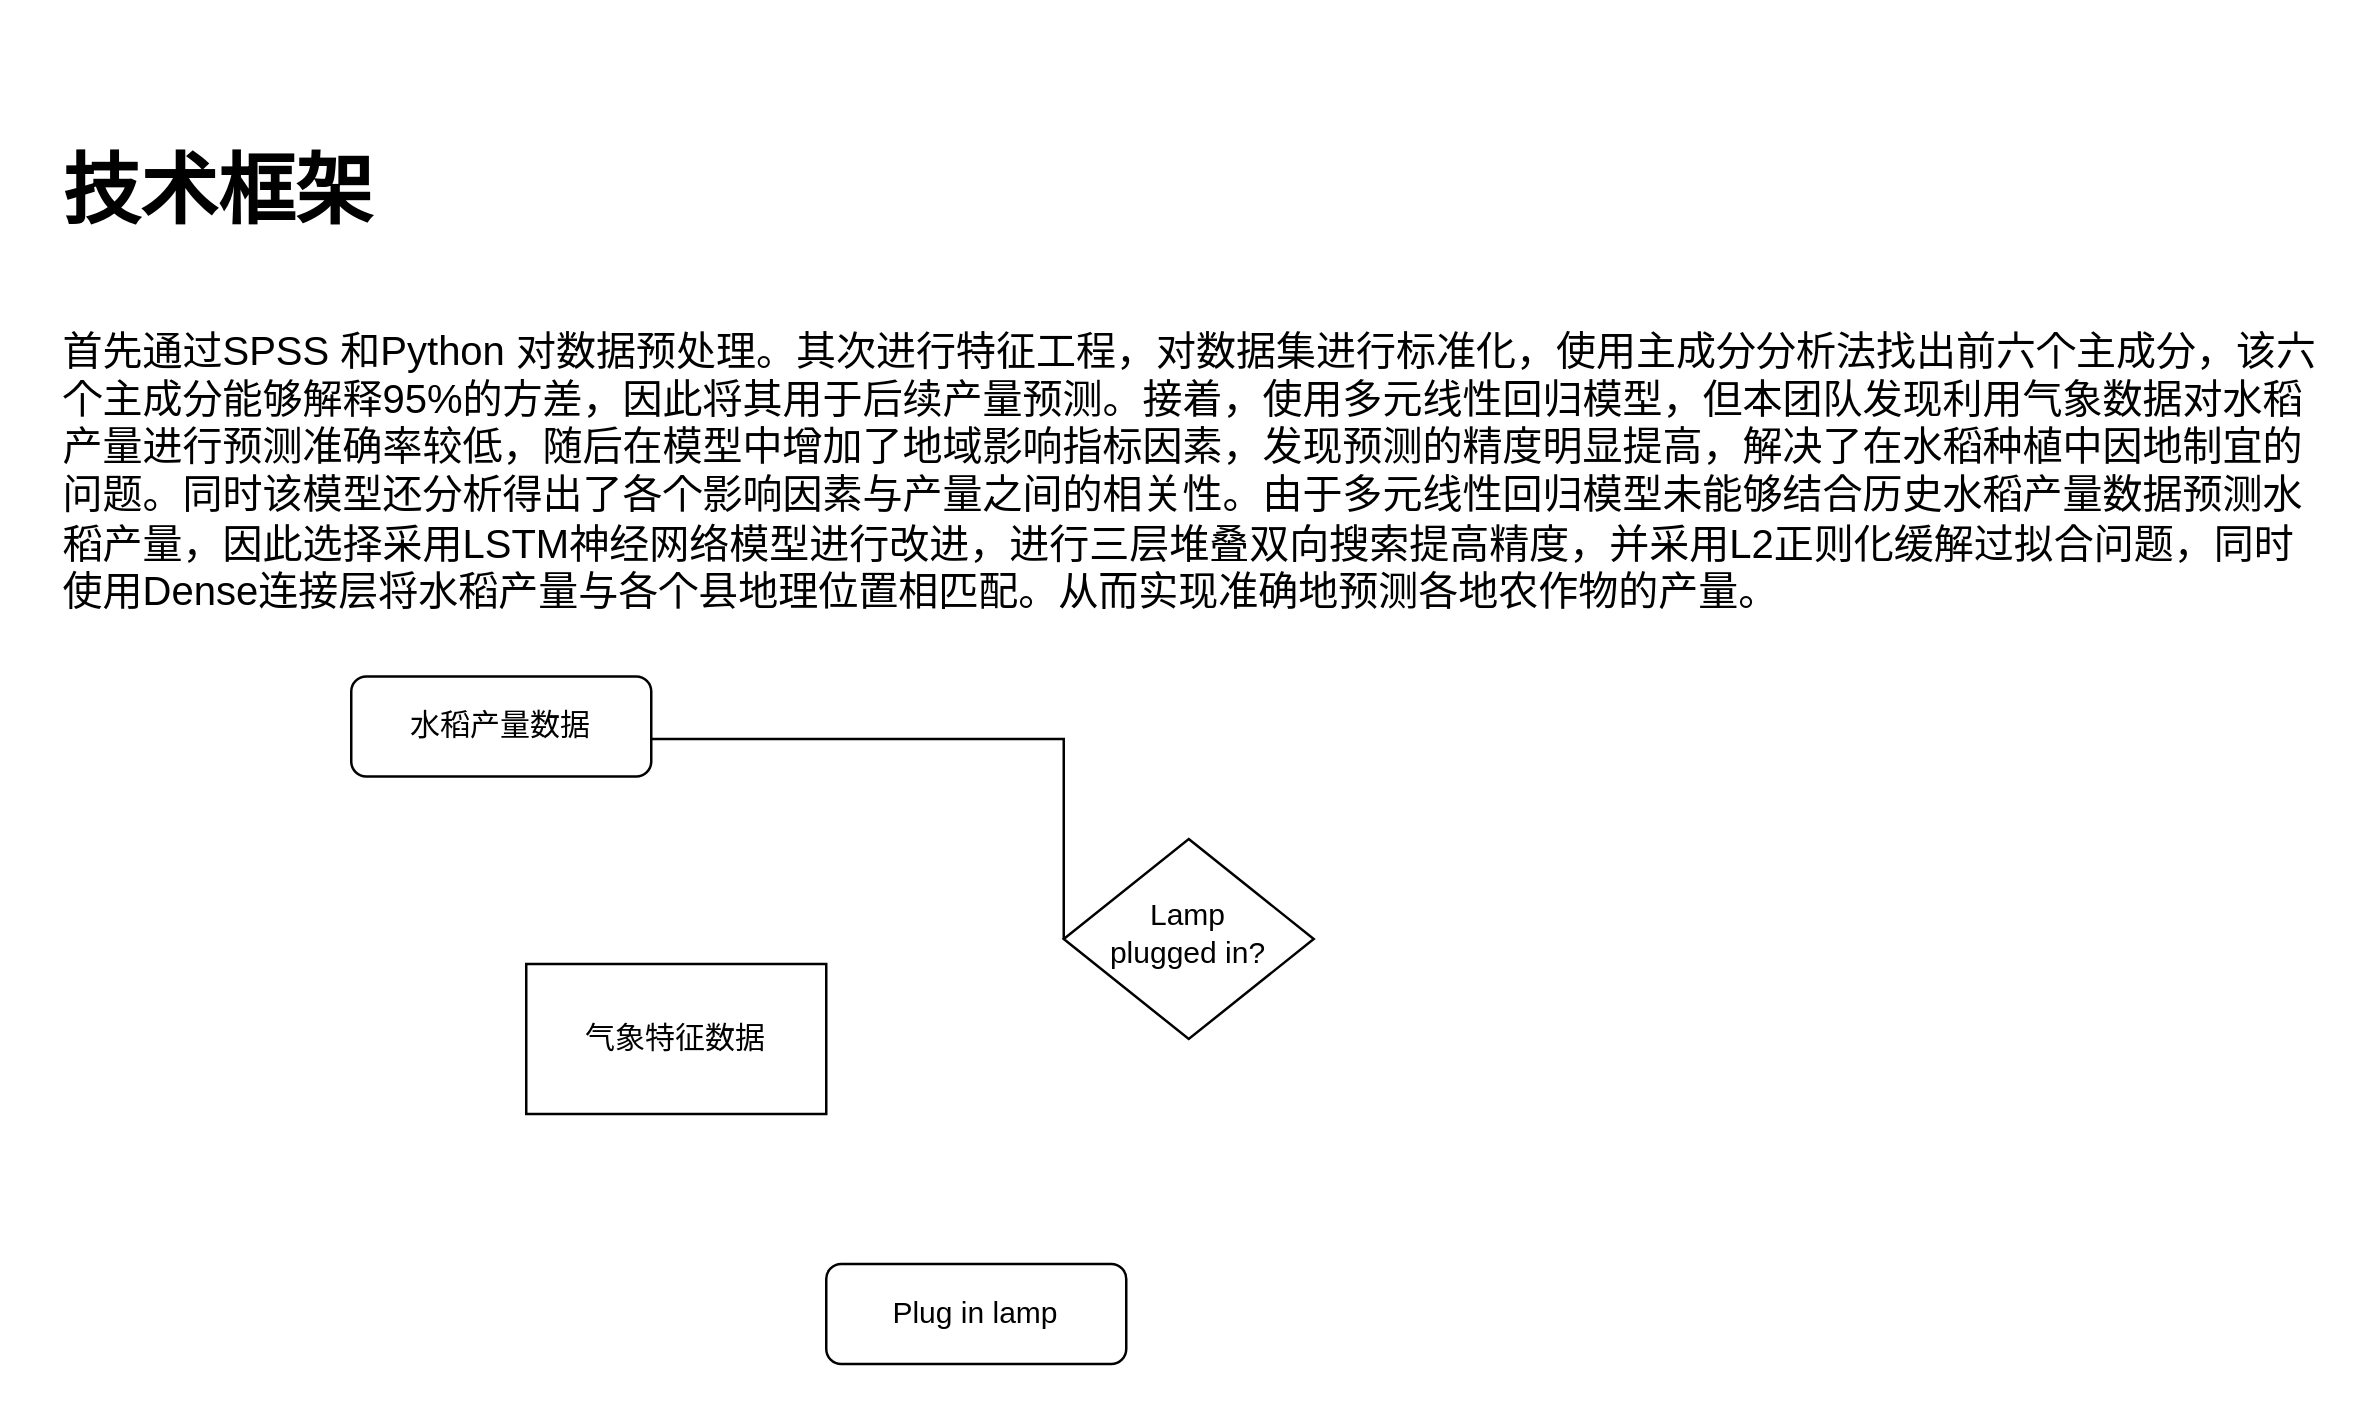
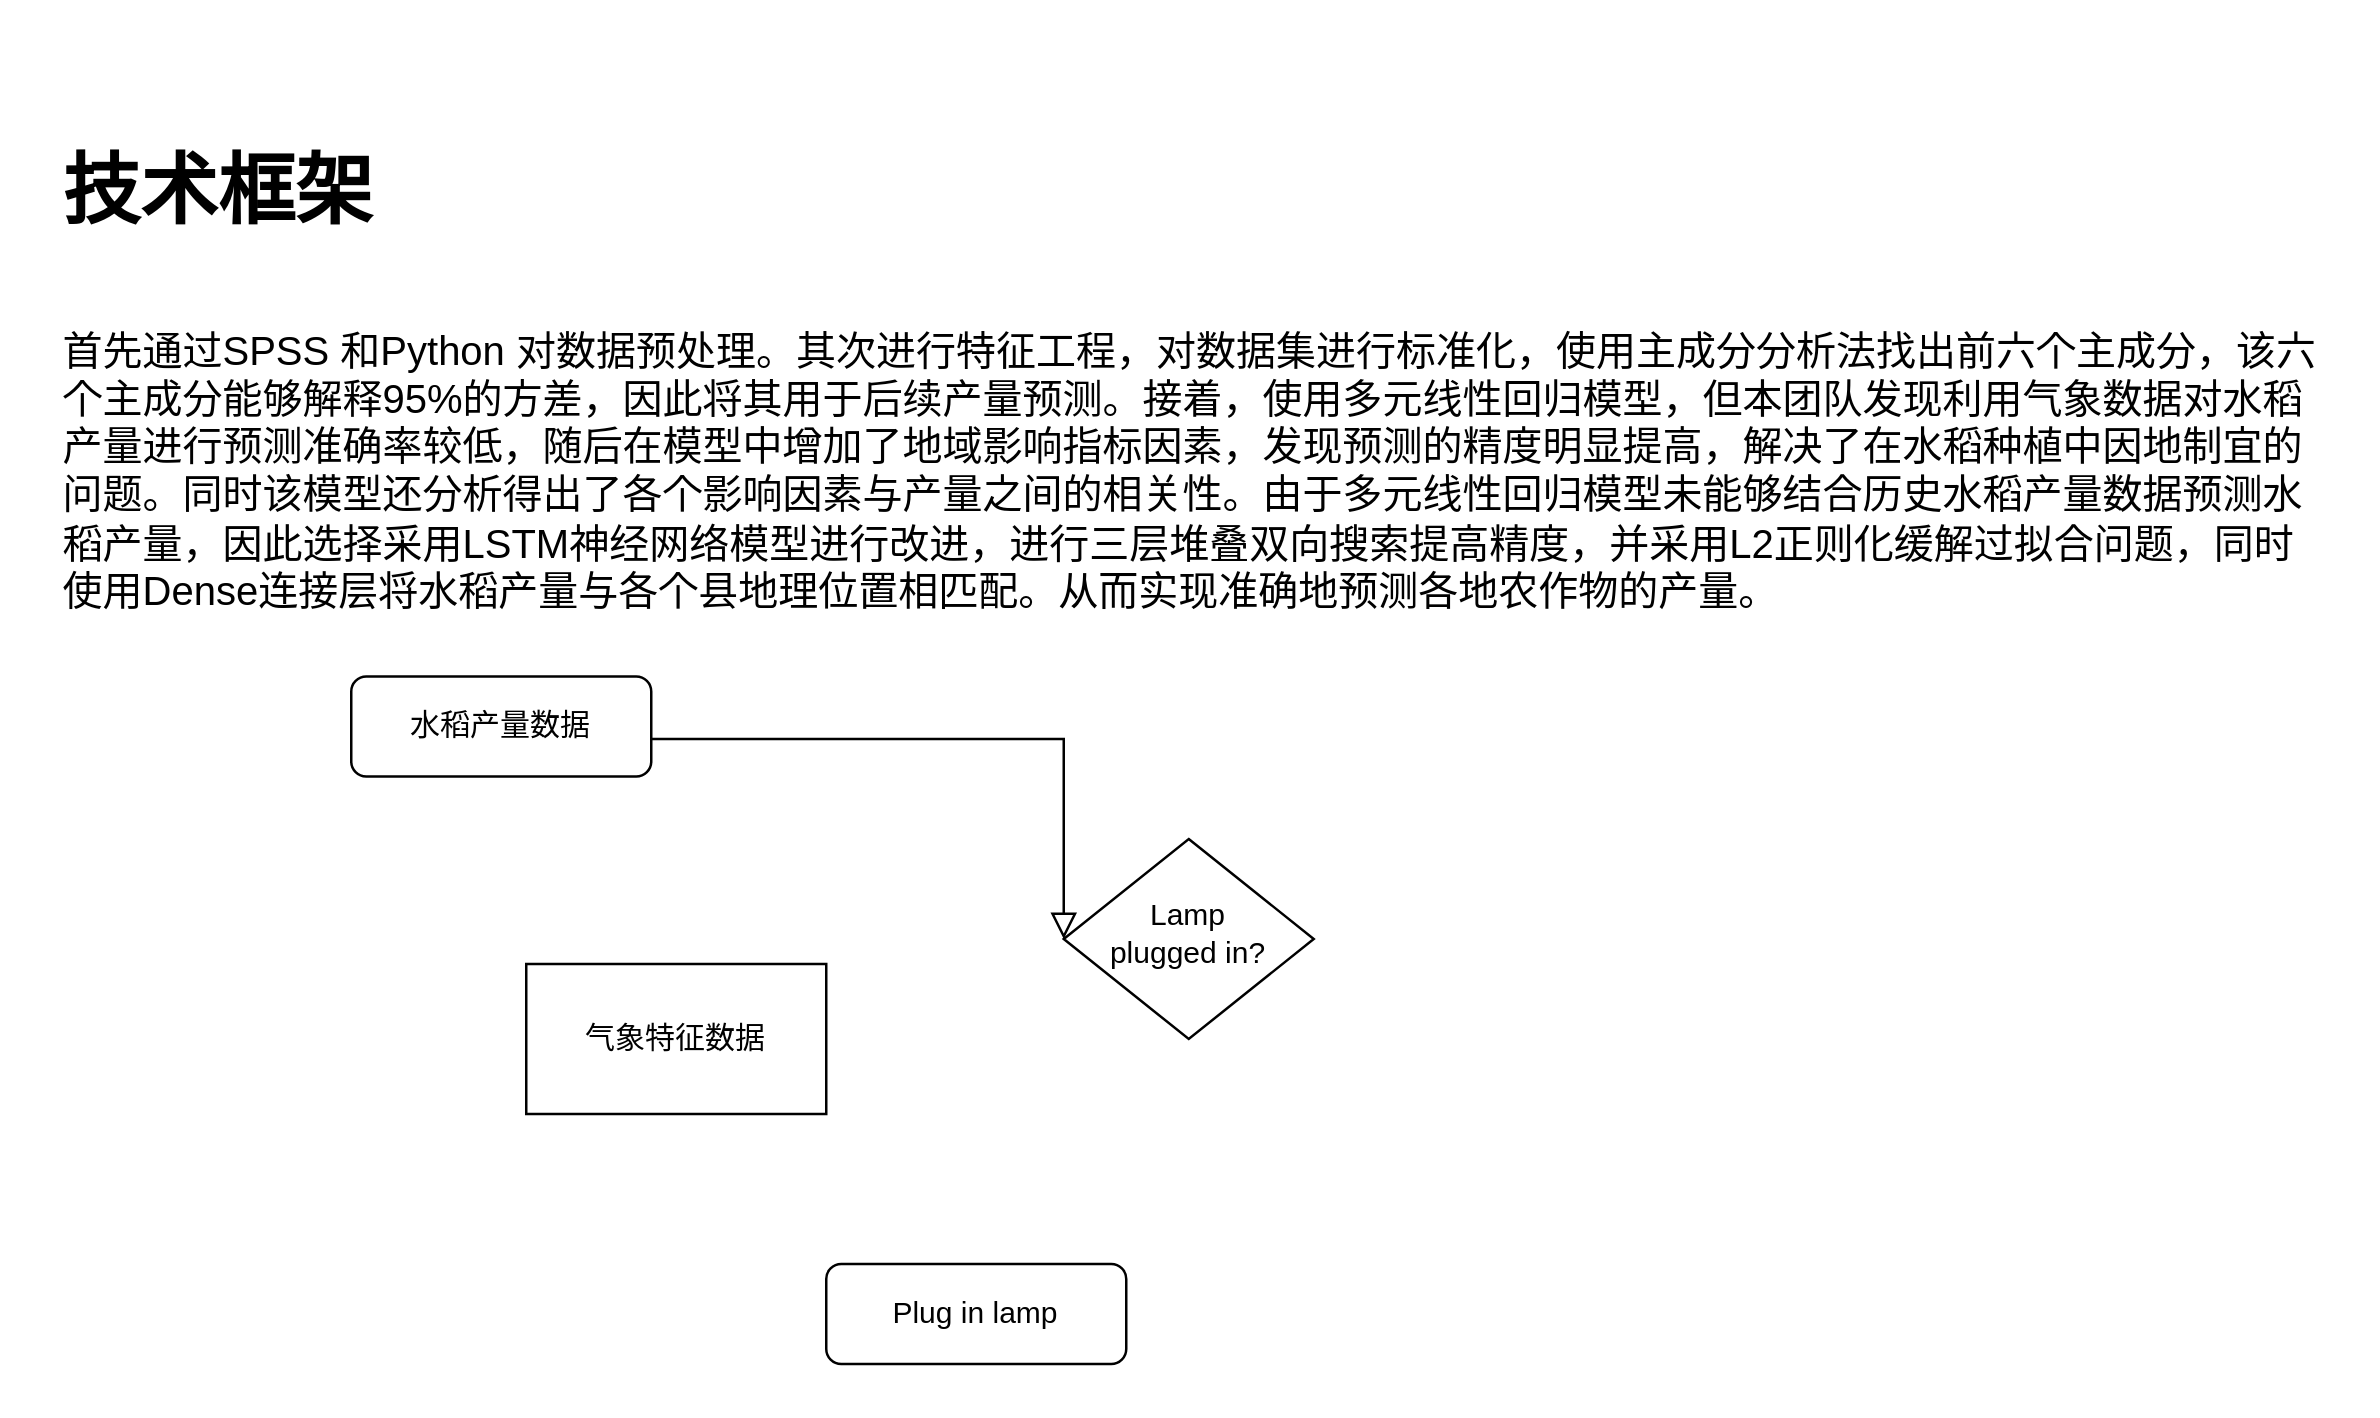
edge "水稻产量数据" -- "Lamp plugged in?": arrowhead none -> block
